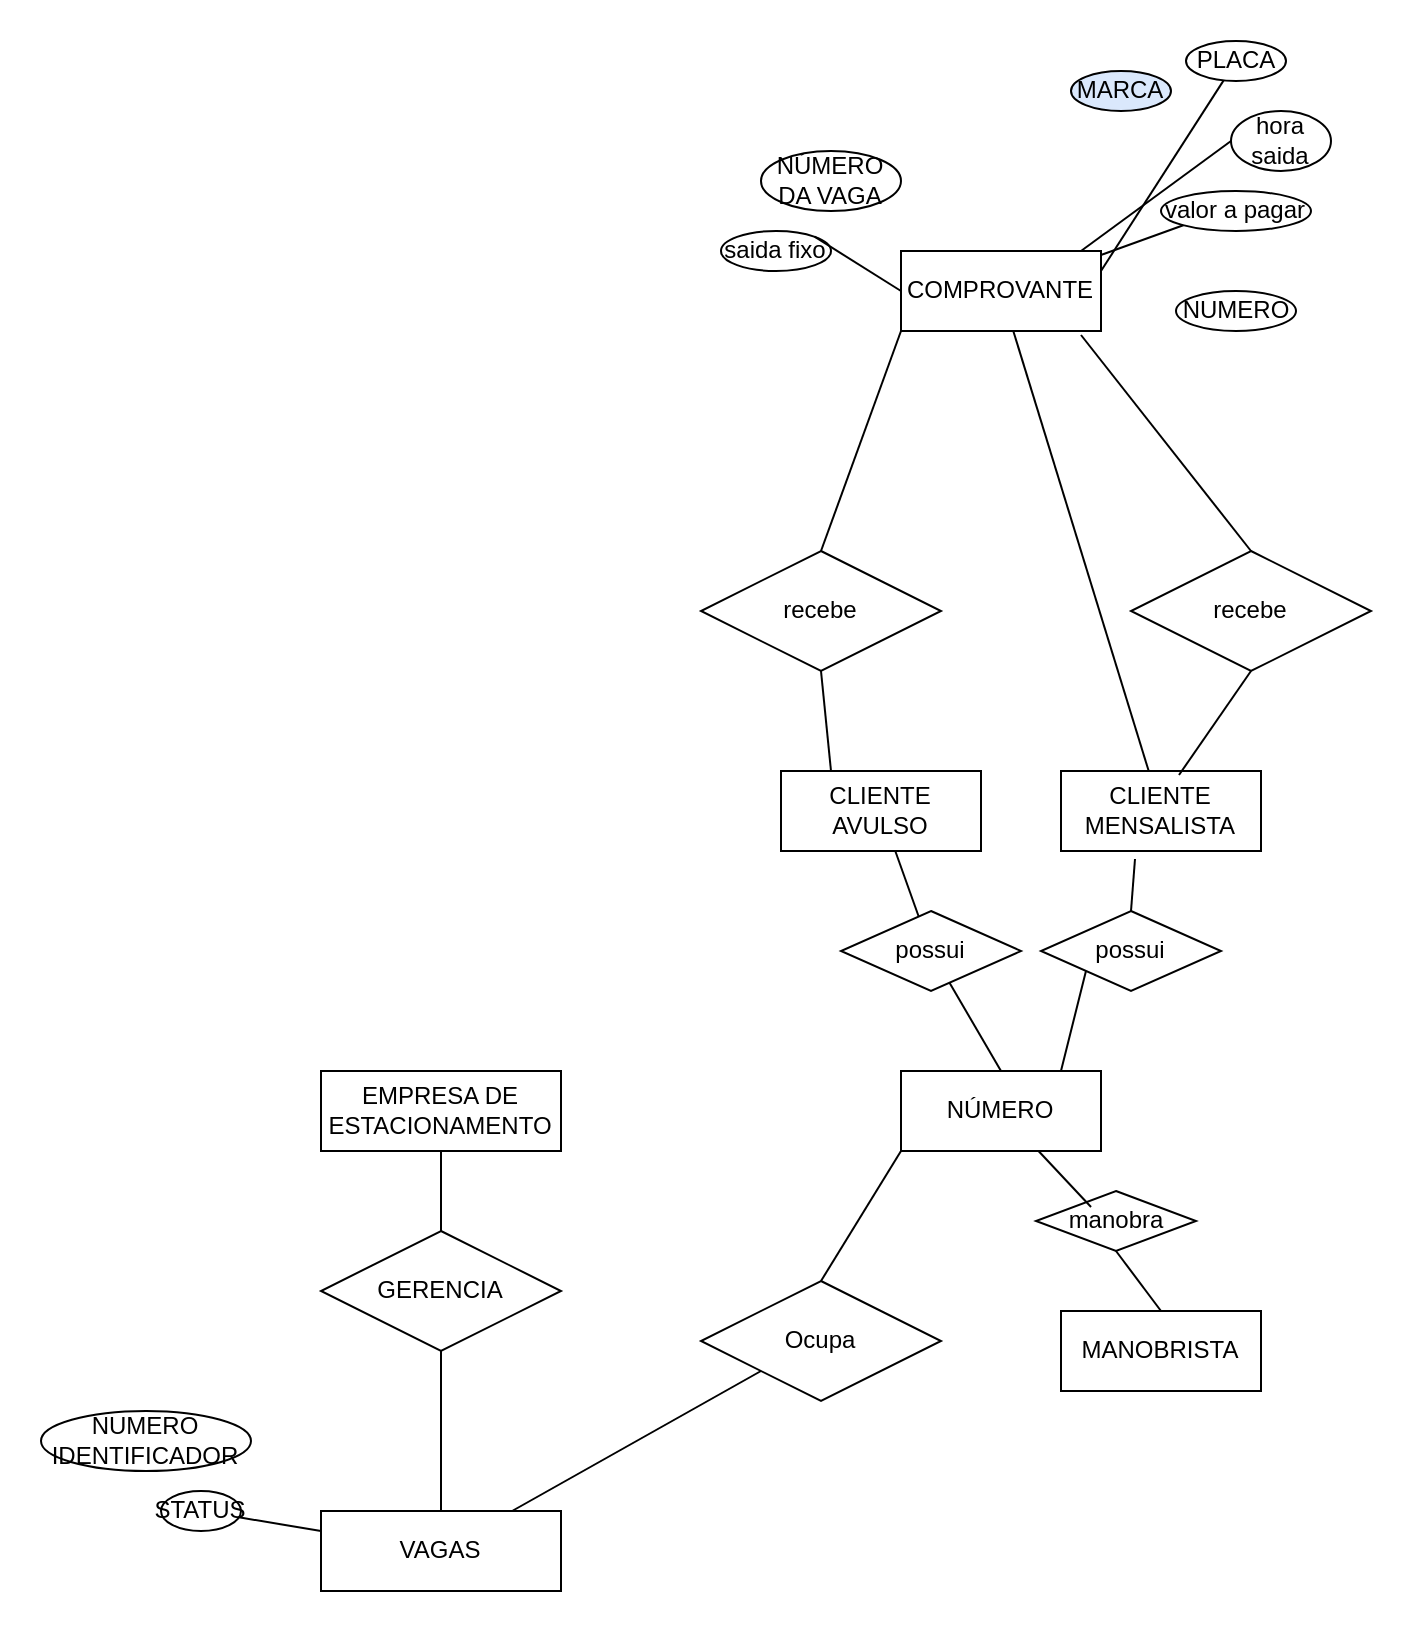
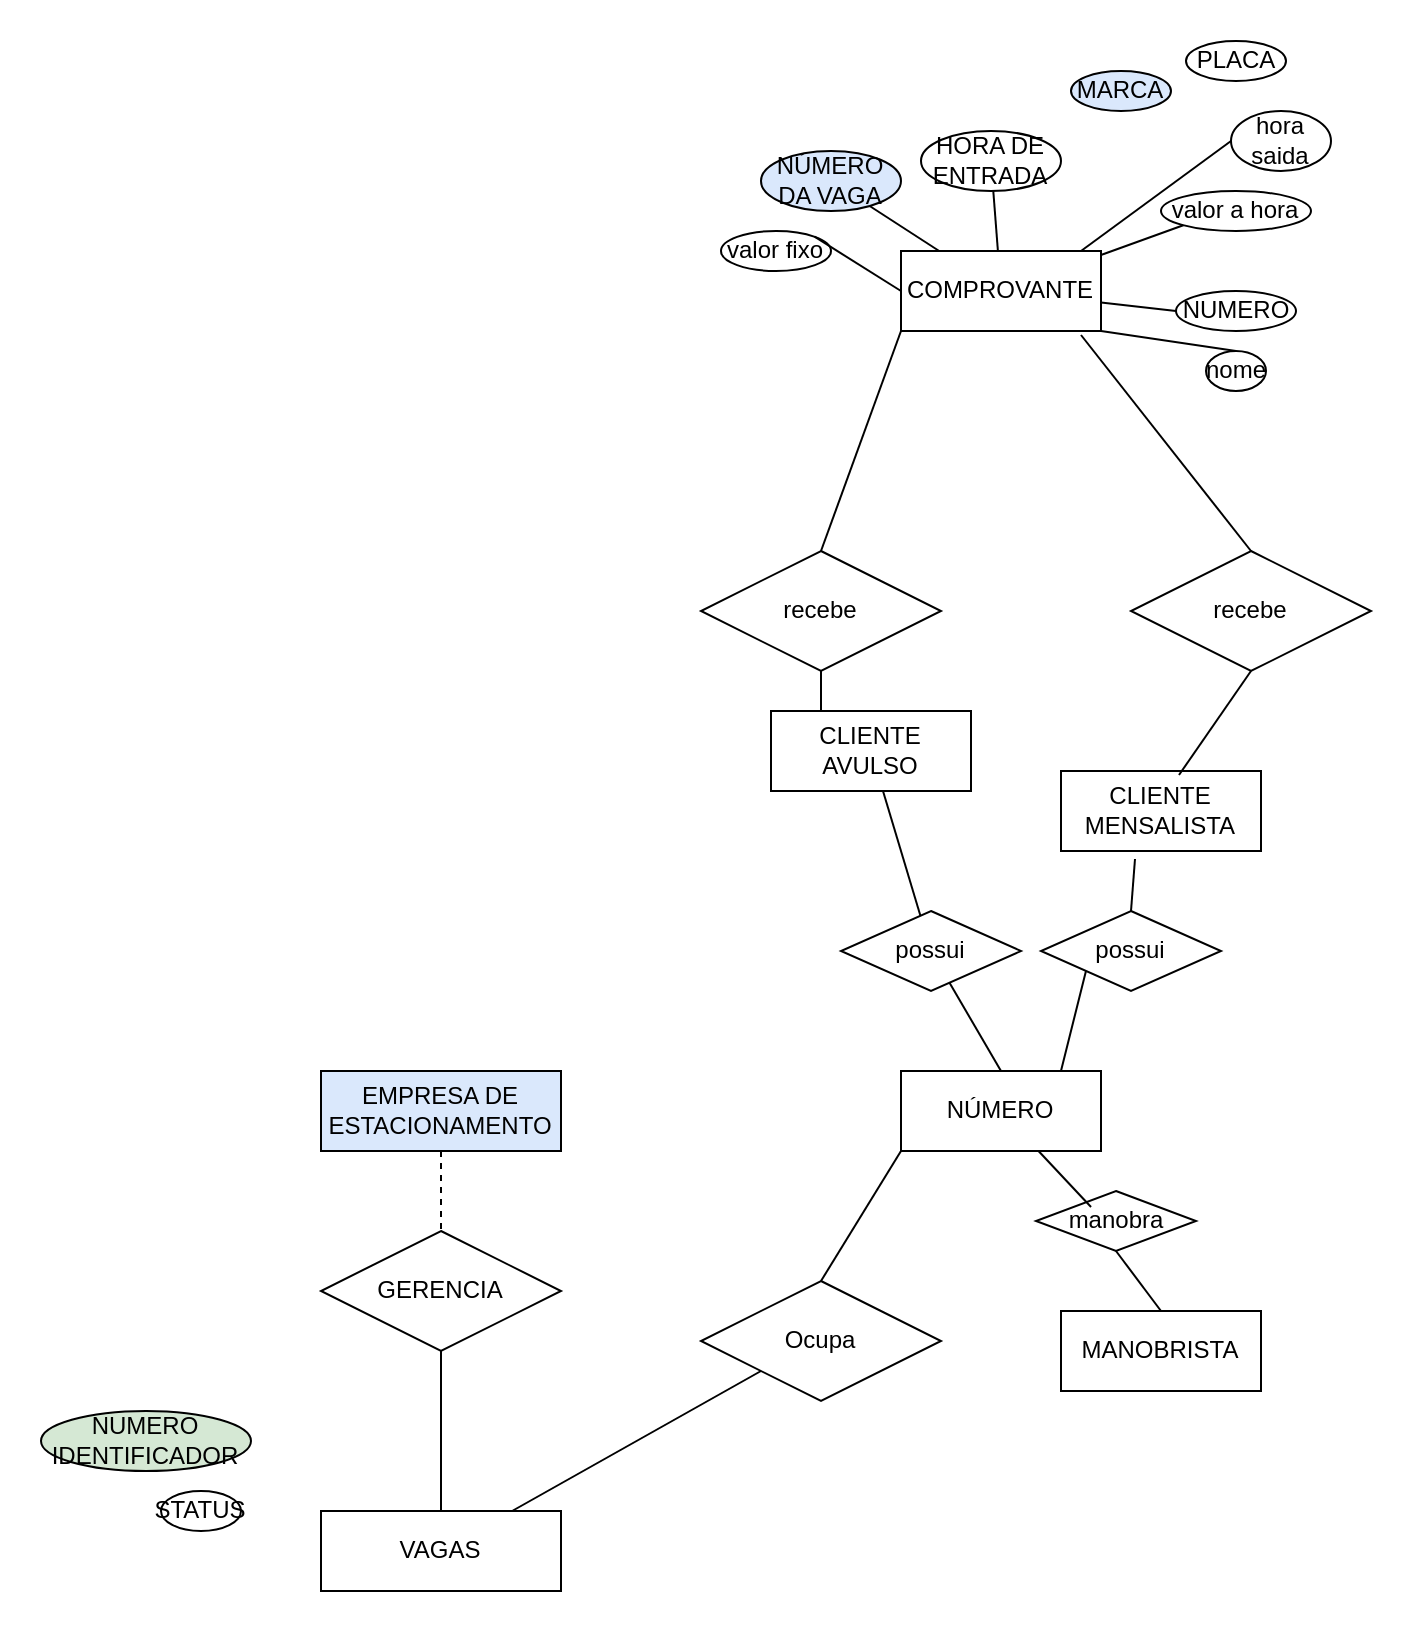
edge "PLACA" -- "COMPROVANTE": removed
node "HORA DE ENTRADA": added
node "NÚMERO DA VAGA": fillcolor #ffffff -> #dae8fc
node "valor a pagar": label "valor a pagar" -> "valor a hora"
edge "HORA DE ENTRADA" -- "COMPROVANTE": added
node "saida fixo": label "saida fixo" -> "valor fixo"
edge "COMPROVANTE" -- "NUMERO": added
edge "COMPROVANTE" -- "nome": added
node "nome": added
edge "COMPROVANTE" -- "CLIENTE MENSALISTA": now "COMPROVANTE" -- "NÚMERO DA VAGA"
node "CLIENTE AVULSO": moved (881, 811) -> (871, 751)
node "EMPRESA DE ESTACIONAMENTO": fillcolor #ffffff -> #dae8fc
edge "EMPRESA DE ESTACIONAMENTO" -- "GERENCIA": style solid -> dashed
node "NUMERO IDENTIFICADOR": fillcolor #ffffff -> #d5e8d4
edge "STATUS" -- "VAGAS": removed
